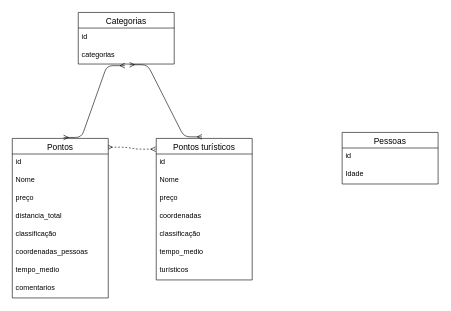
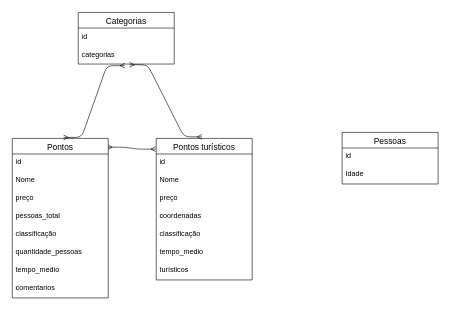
edge "Pontos turísticos" -- "Pontos": style dashed -> solid
node "distancia_total": label "distancia_total" -> "pessoas_total"
node "coordenadas_pessoas": label "coordenadas_pessoas" -> "quantidade_pessoas"
